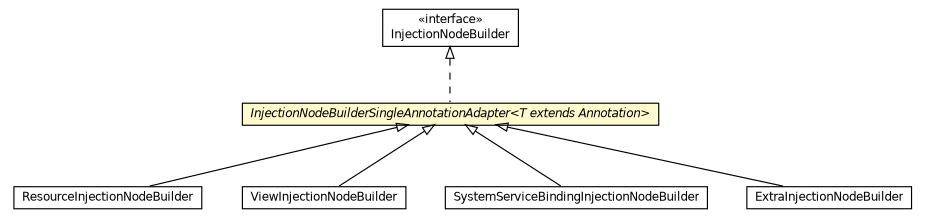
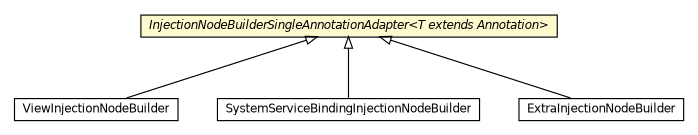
node "InjectionNodeBuilder": removed
node "ResourceInjectionNodeBuilder": removed
